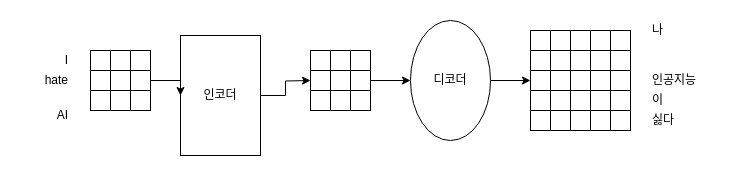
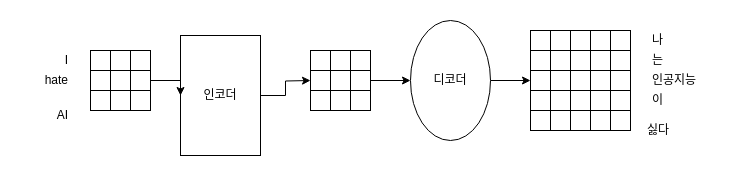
node "나": moved (681, 31) -> (681, 41)
node "는": added
node "싫다": moved (681, 121) -> (676, 131)
